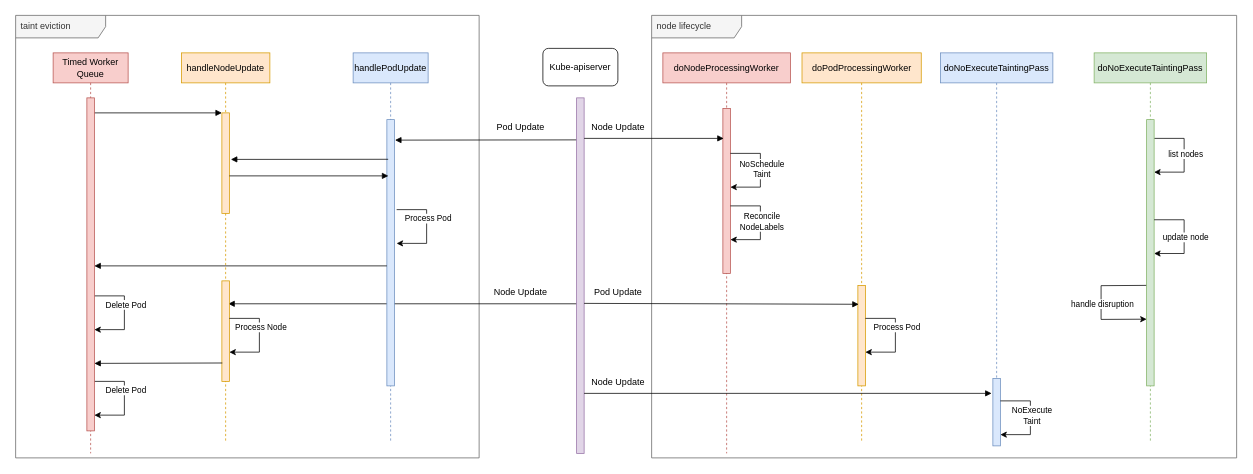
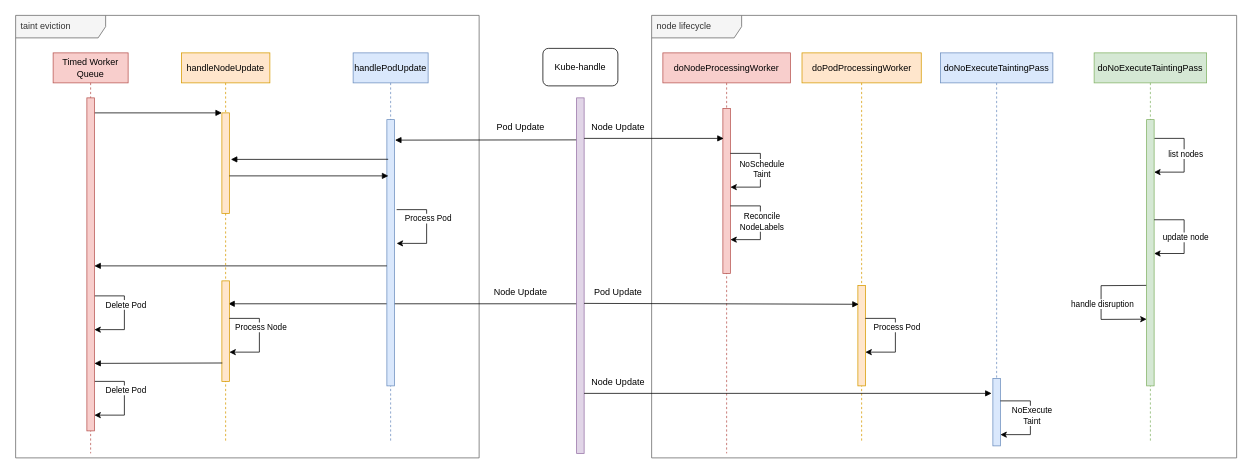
node "Kube-apiserver": label "Kube-apiserver" -> "Kube-handle"
